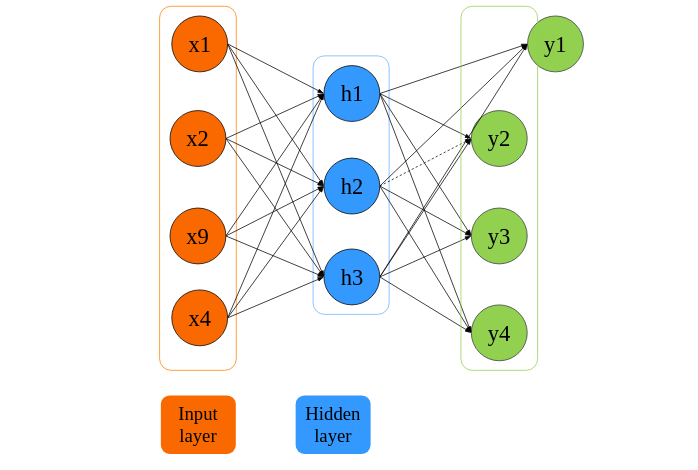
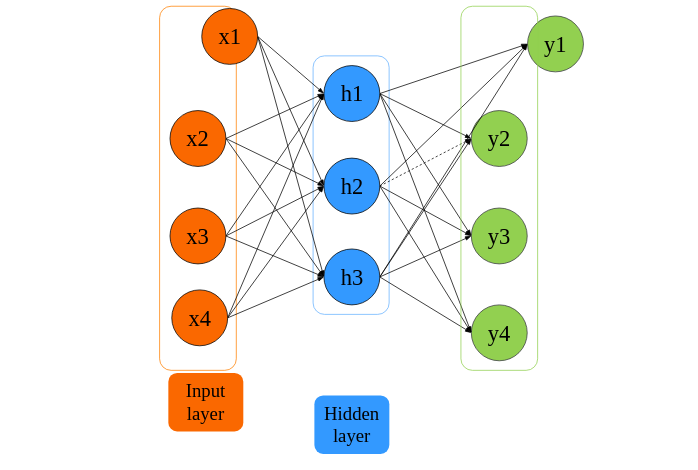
node "x1": moved (200, 44) -> (230, 36)
node "x9": label "x9" -> "x3"
node "Input layer": moved (198, 425) -> (206, 402)
node "Hidden layer": moved (333, 425) -> (352, 425)
